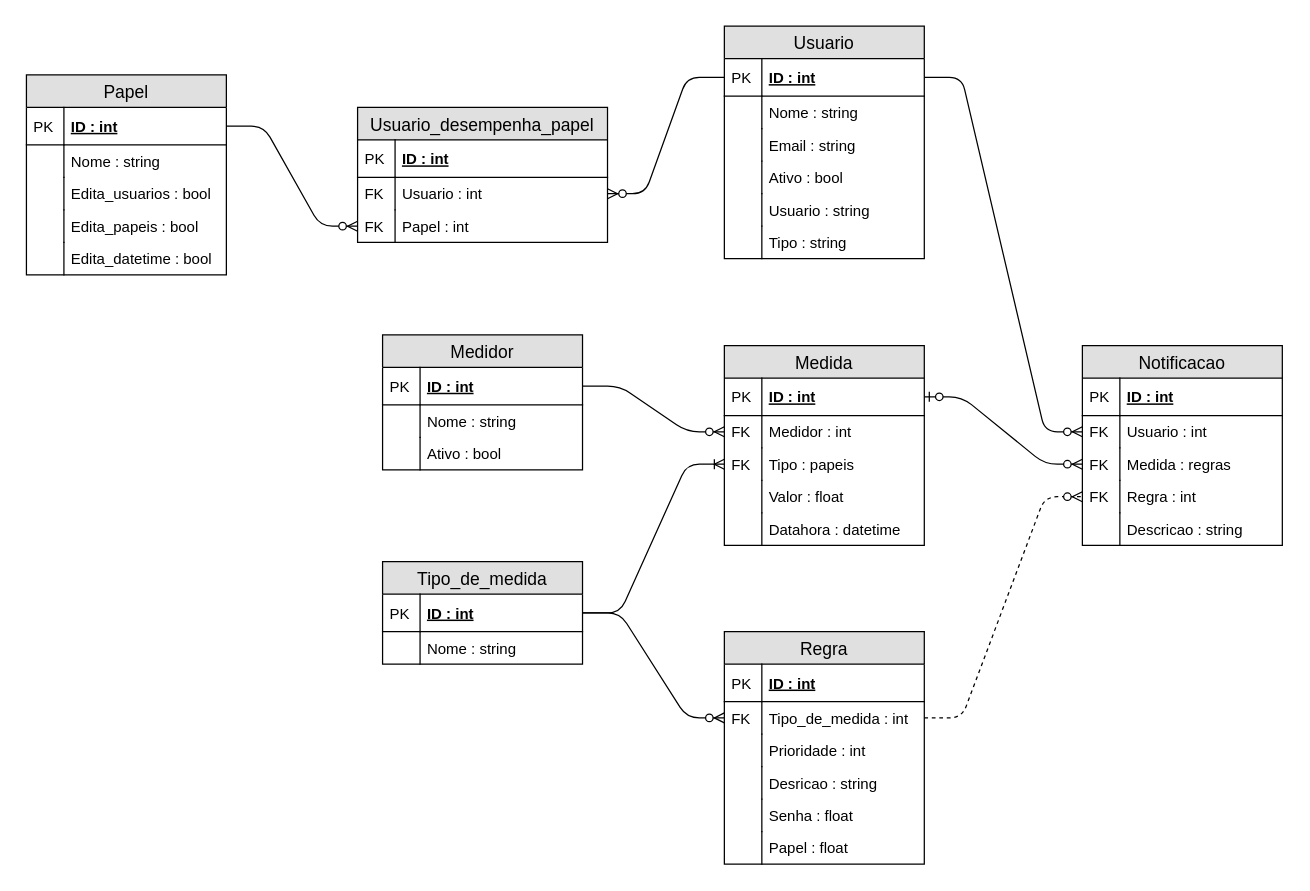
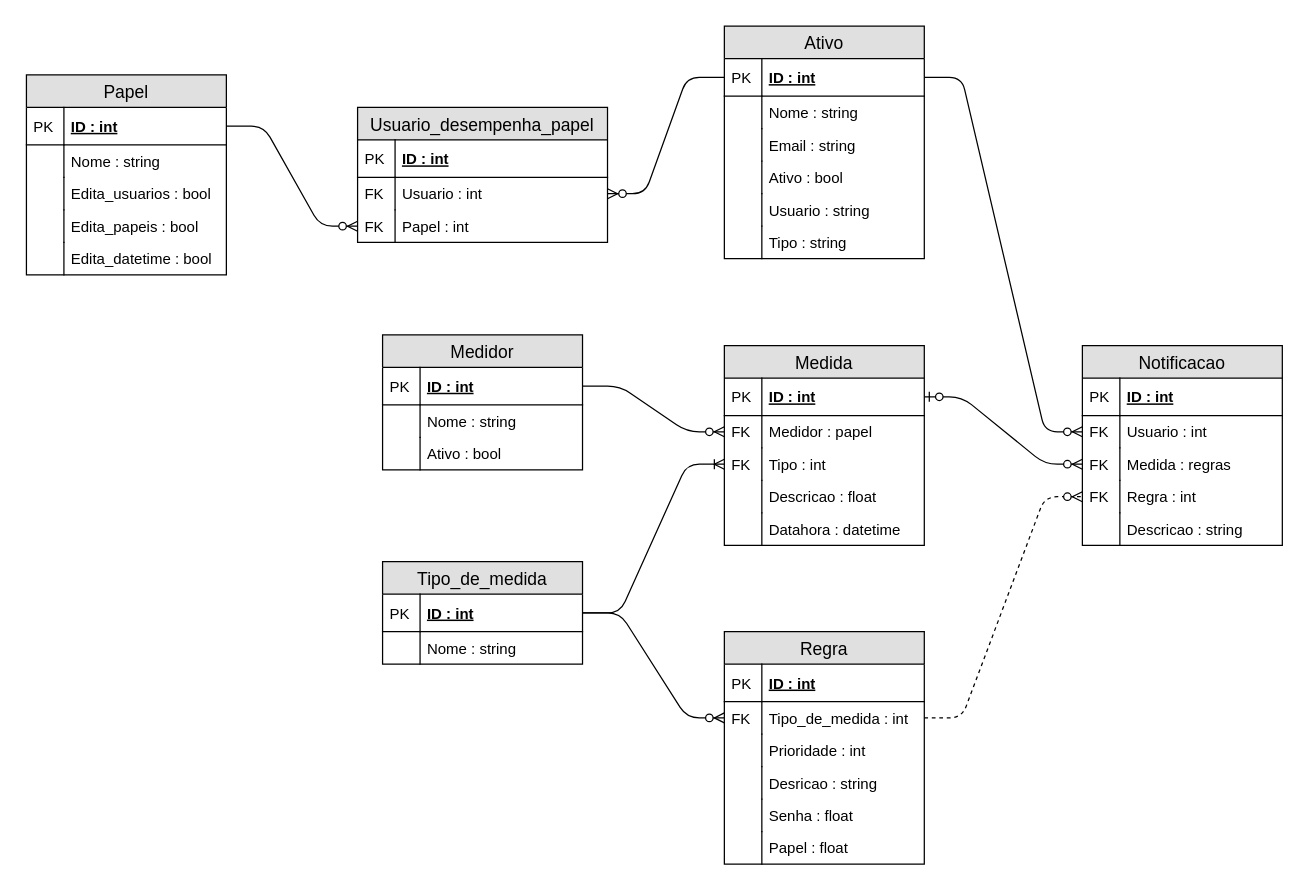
node "Usuario": label "Usuario" -> "Ativo"
node "Medidor : int": label "Medidor : int" -> "Medidor : papel"
node "Tipo : papeis": label "Tipo : papeis" -> "Tipo : int"
node "Valor : float": label "Valor : float" -> "Descricao : float"
